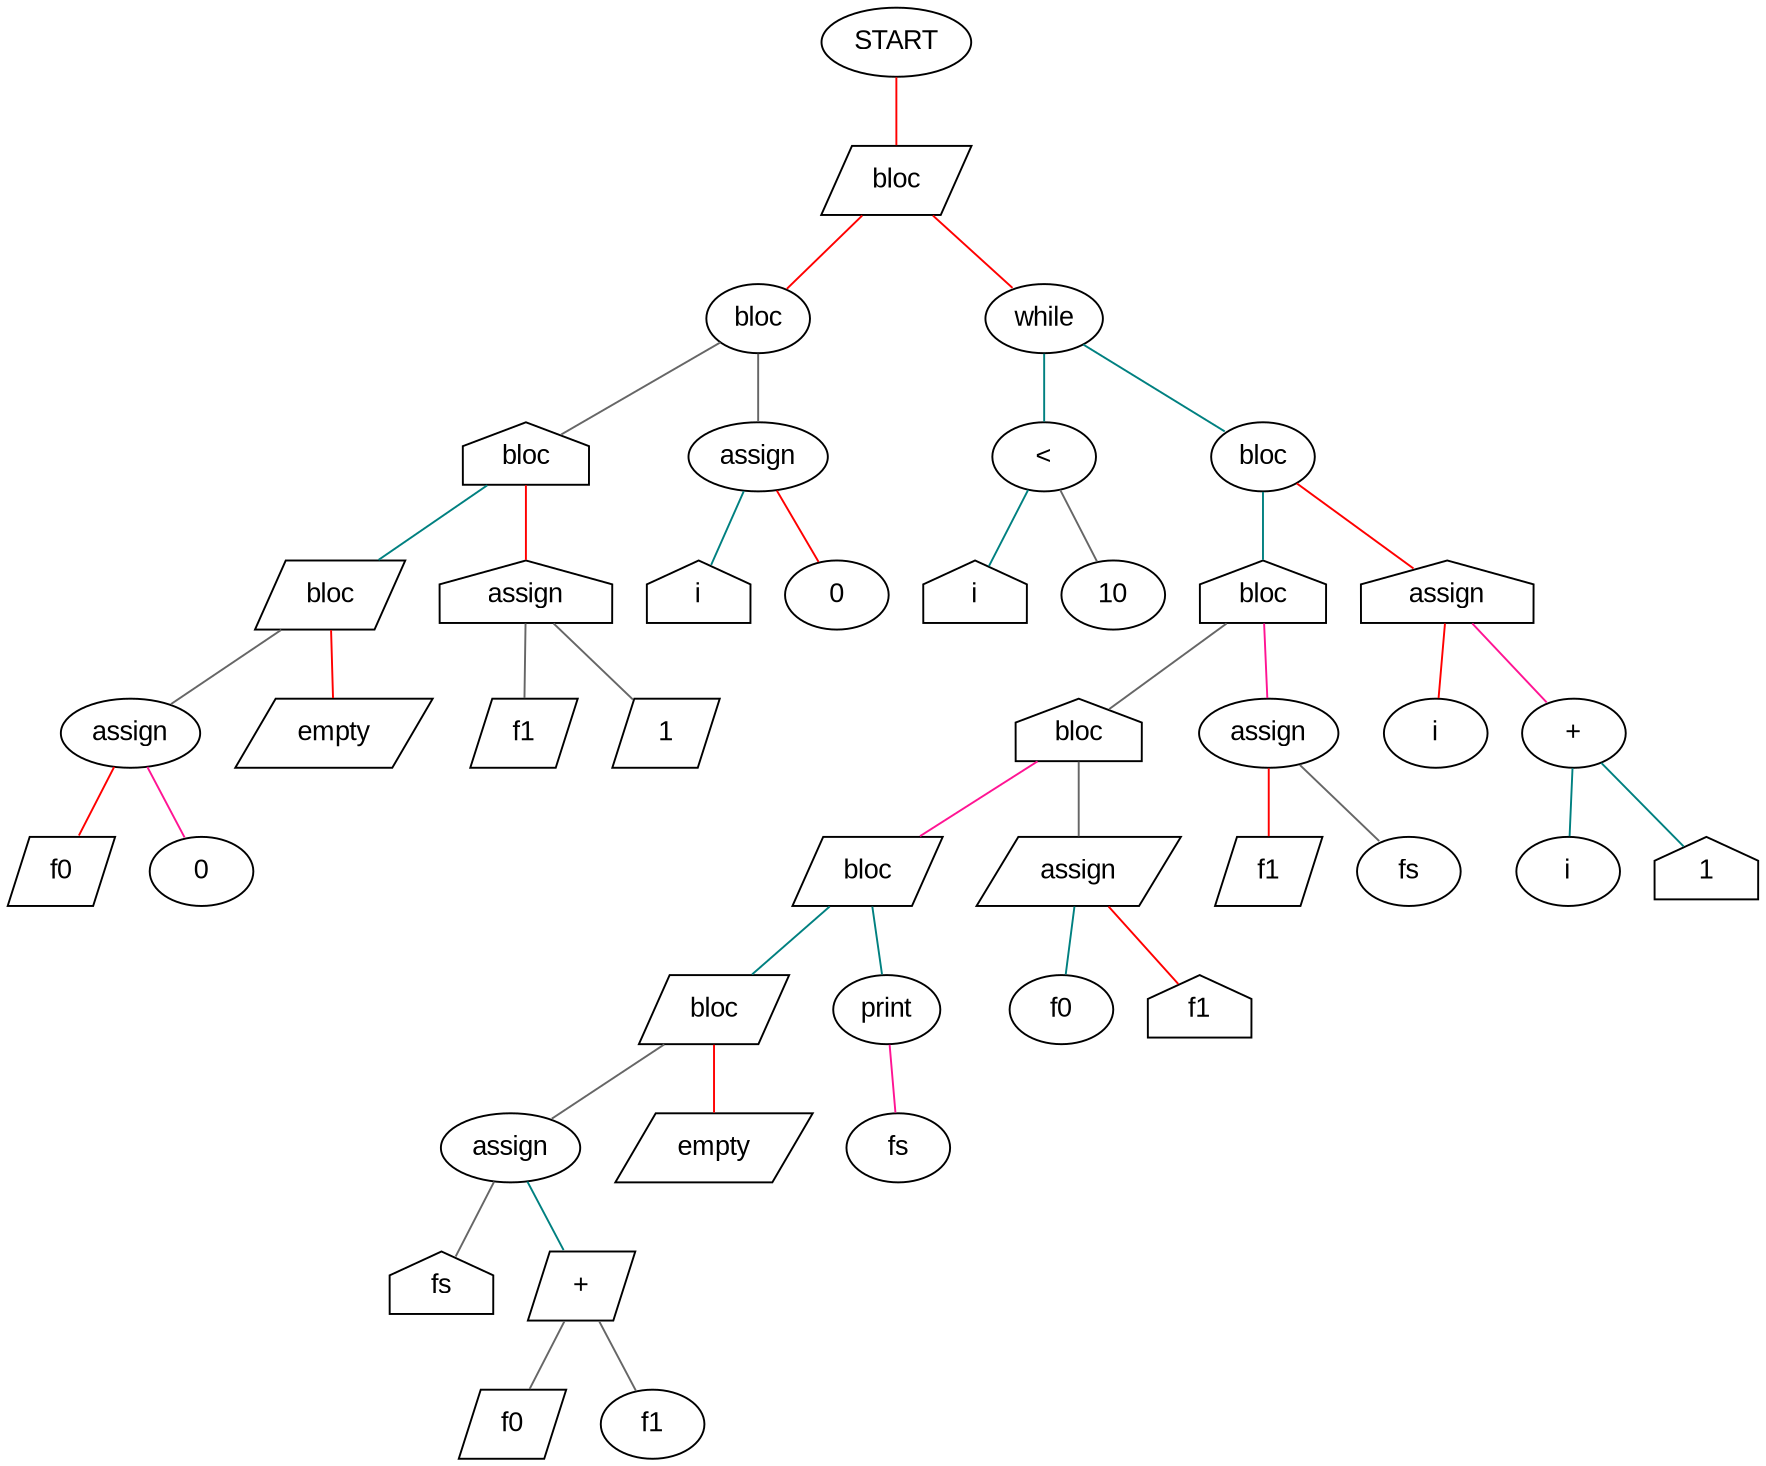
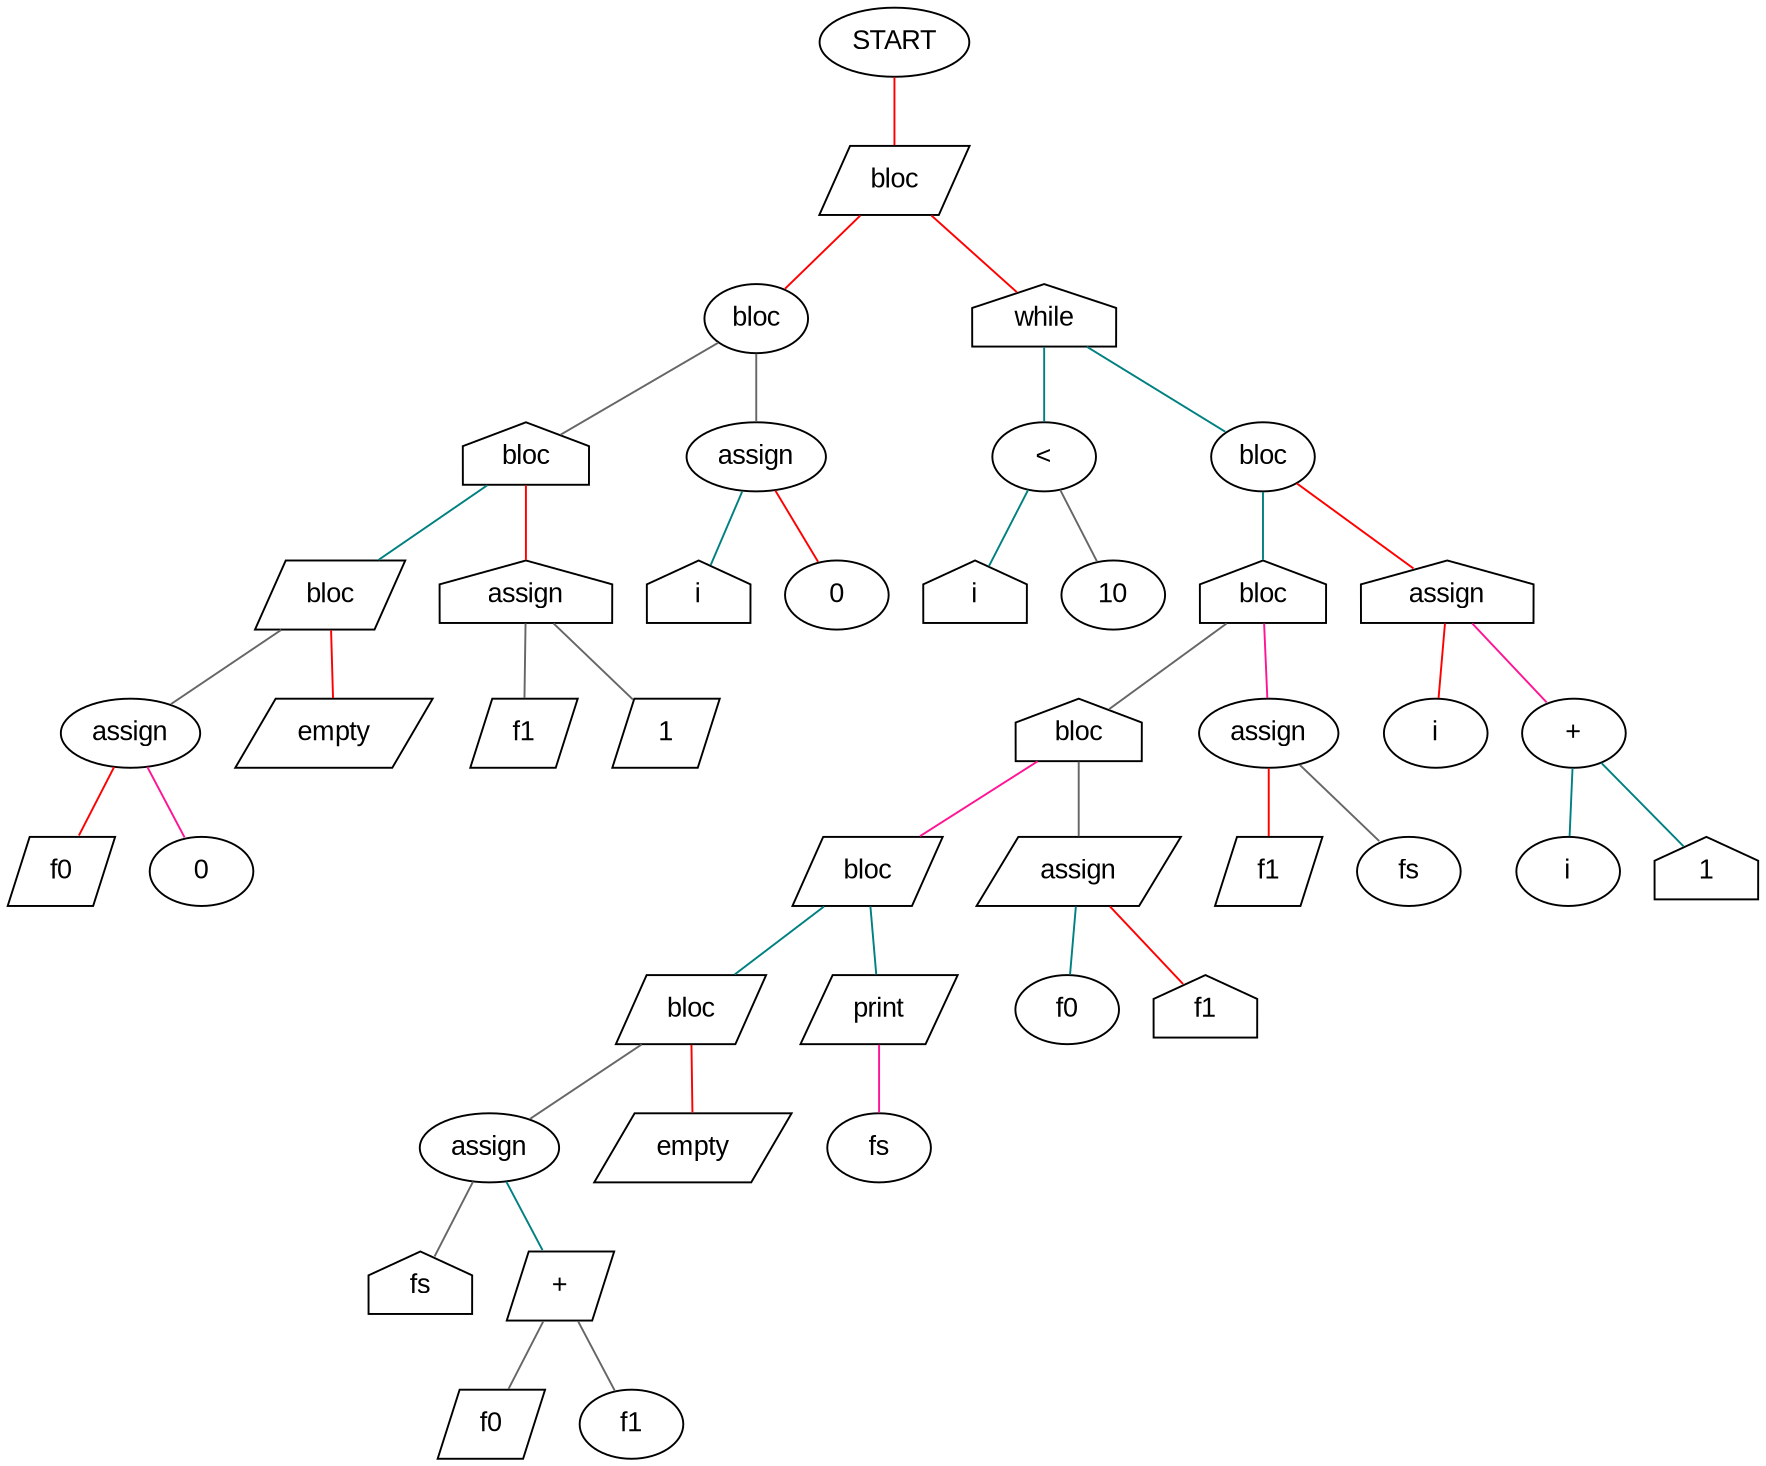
node "while": shape ellipse -> house
node "print": shape ellipse -> parallelogram
